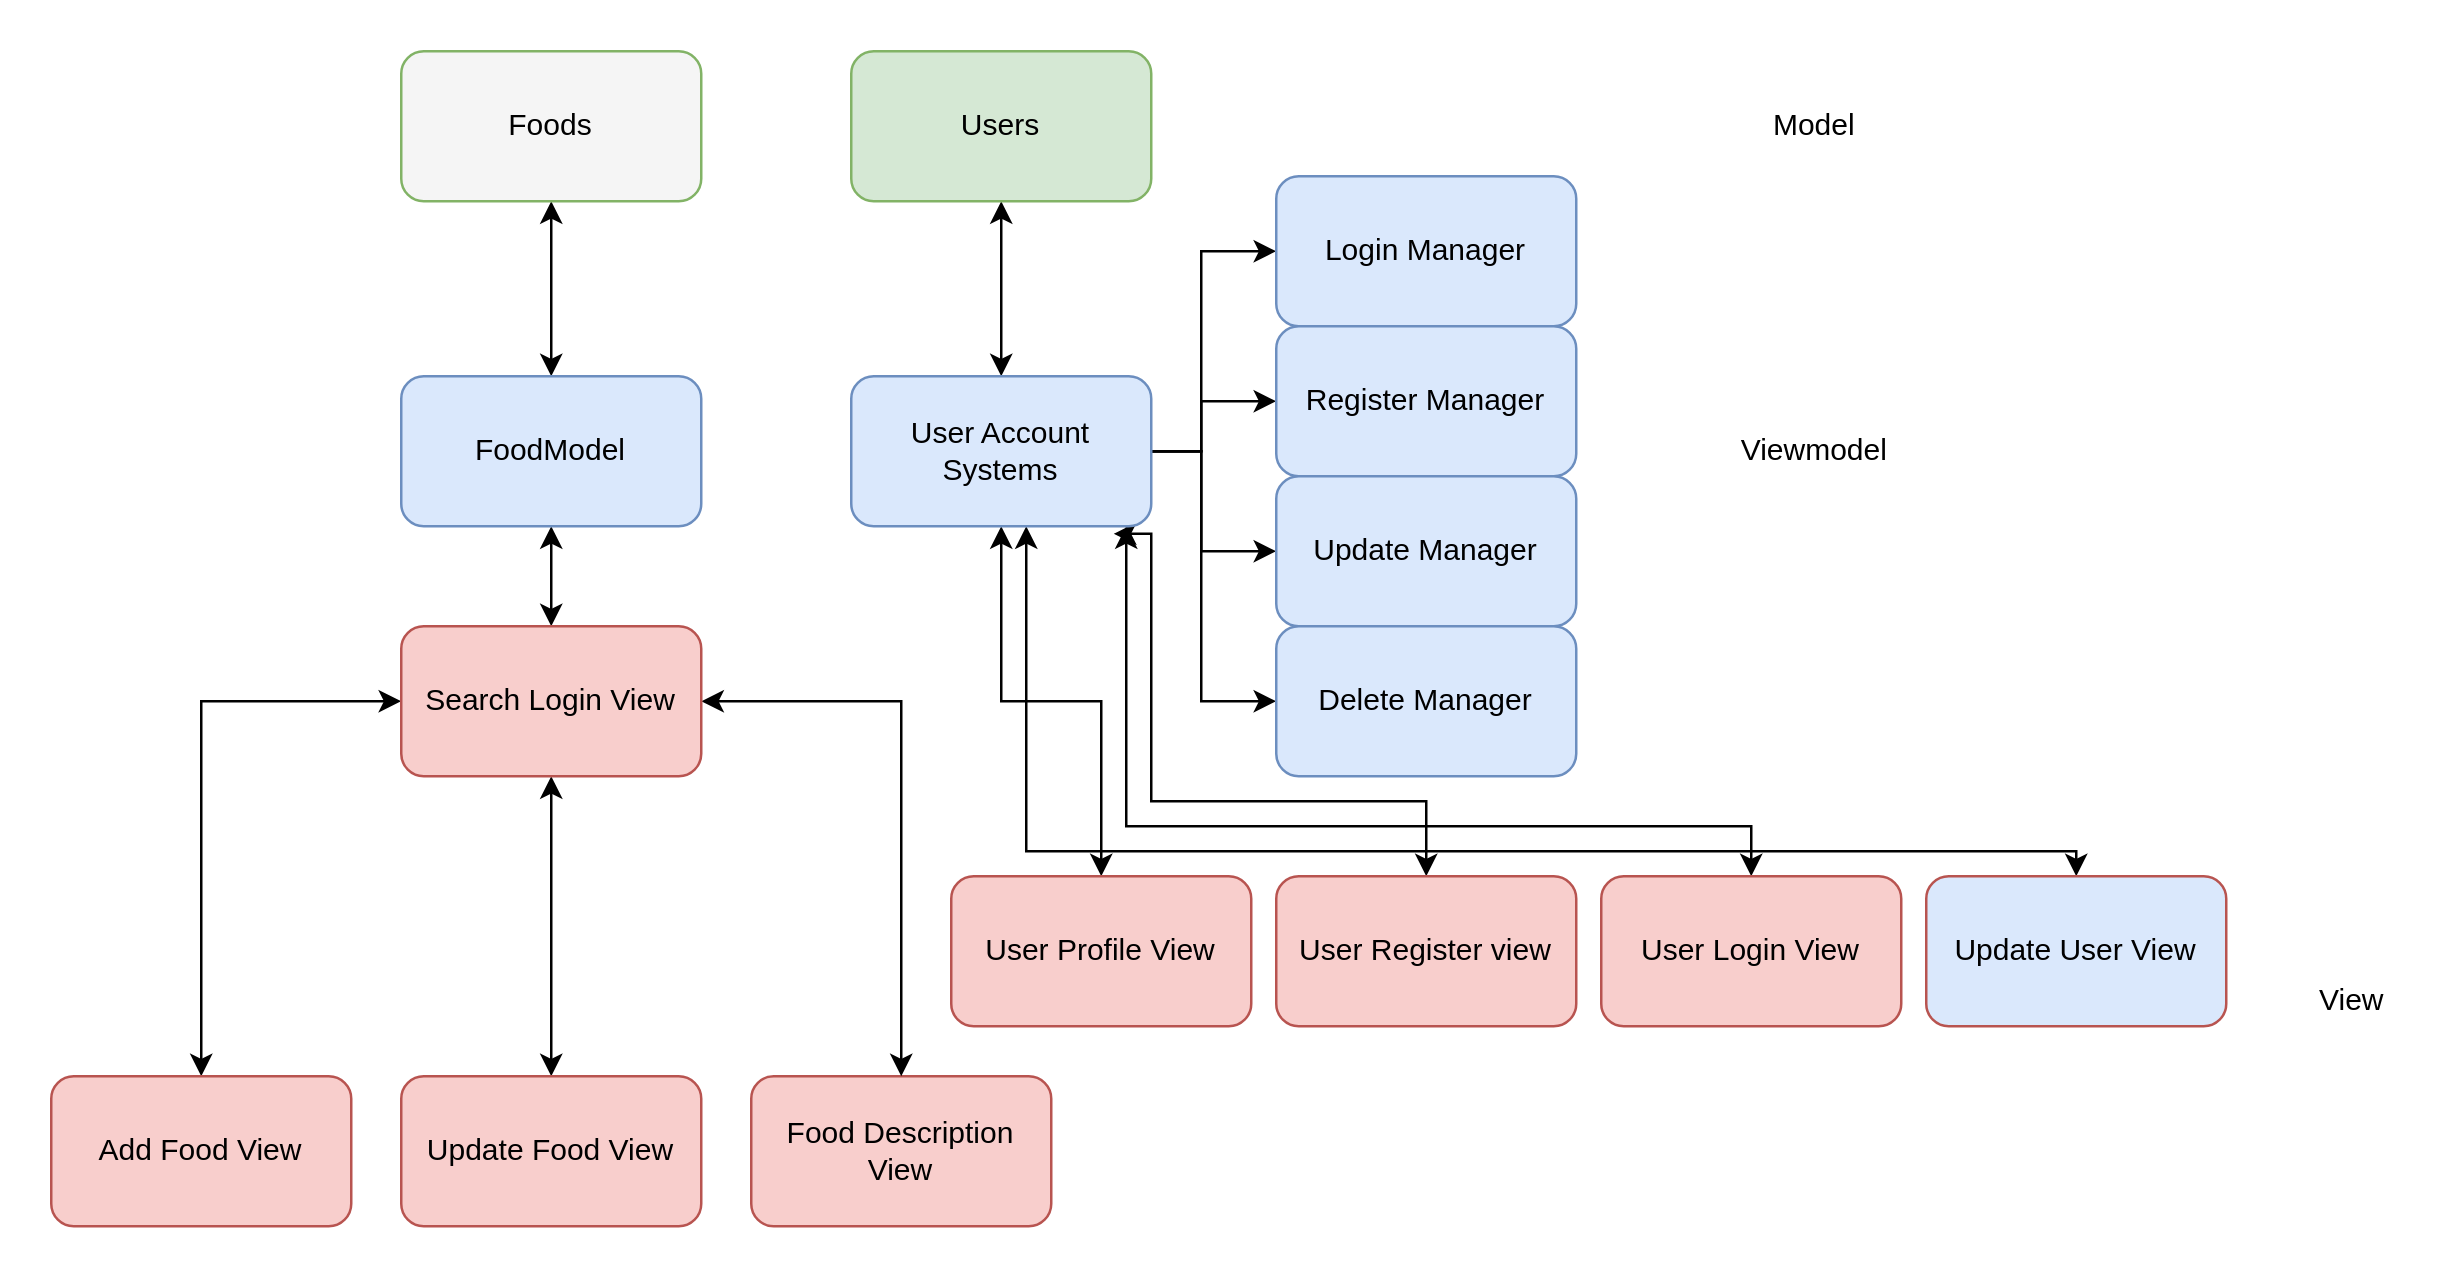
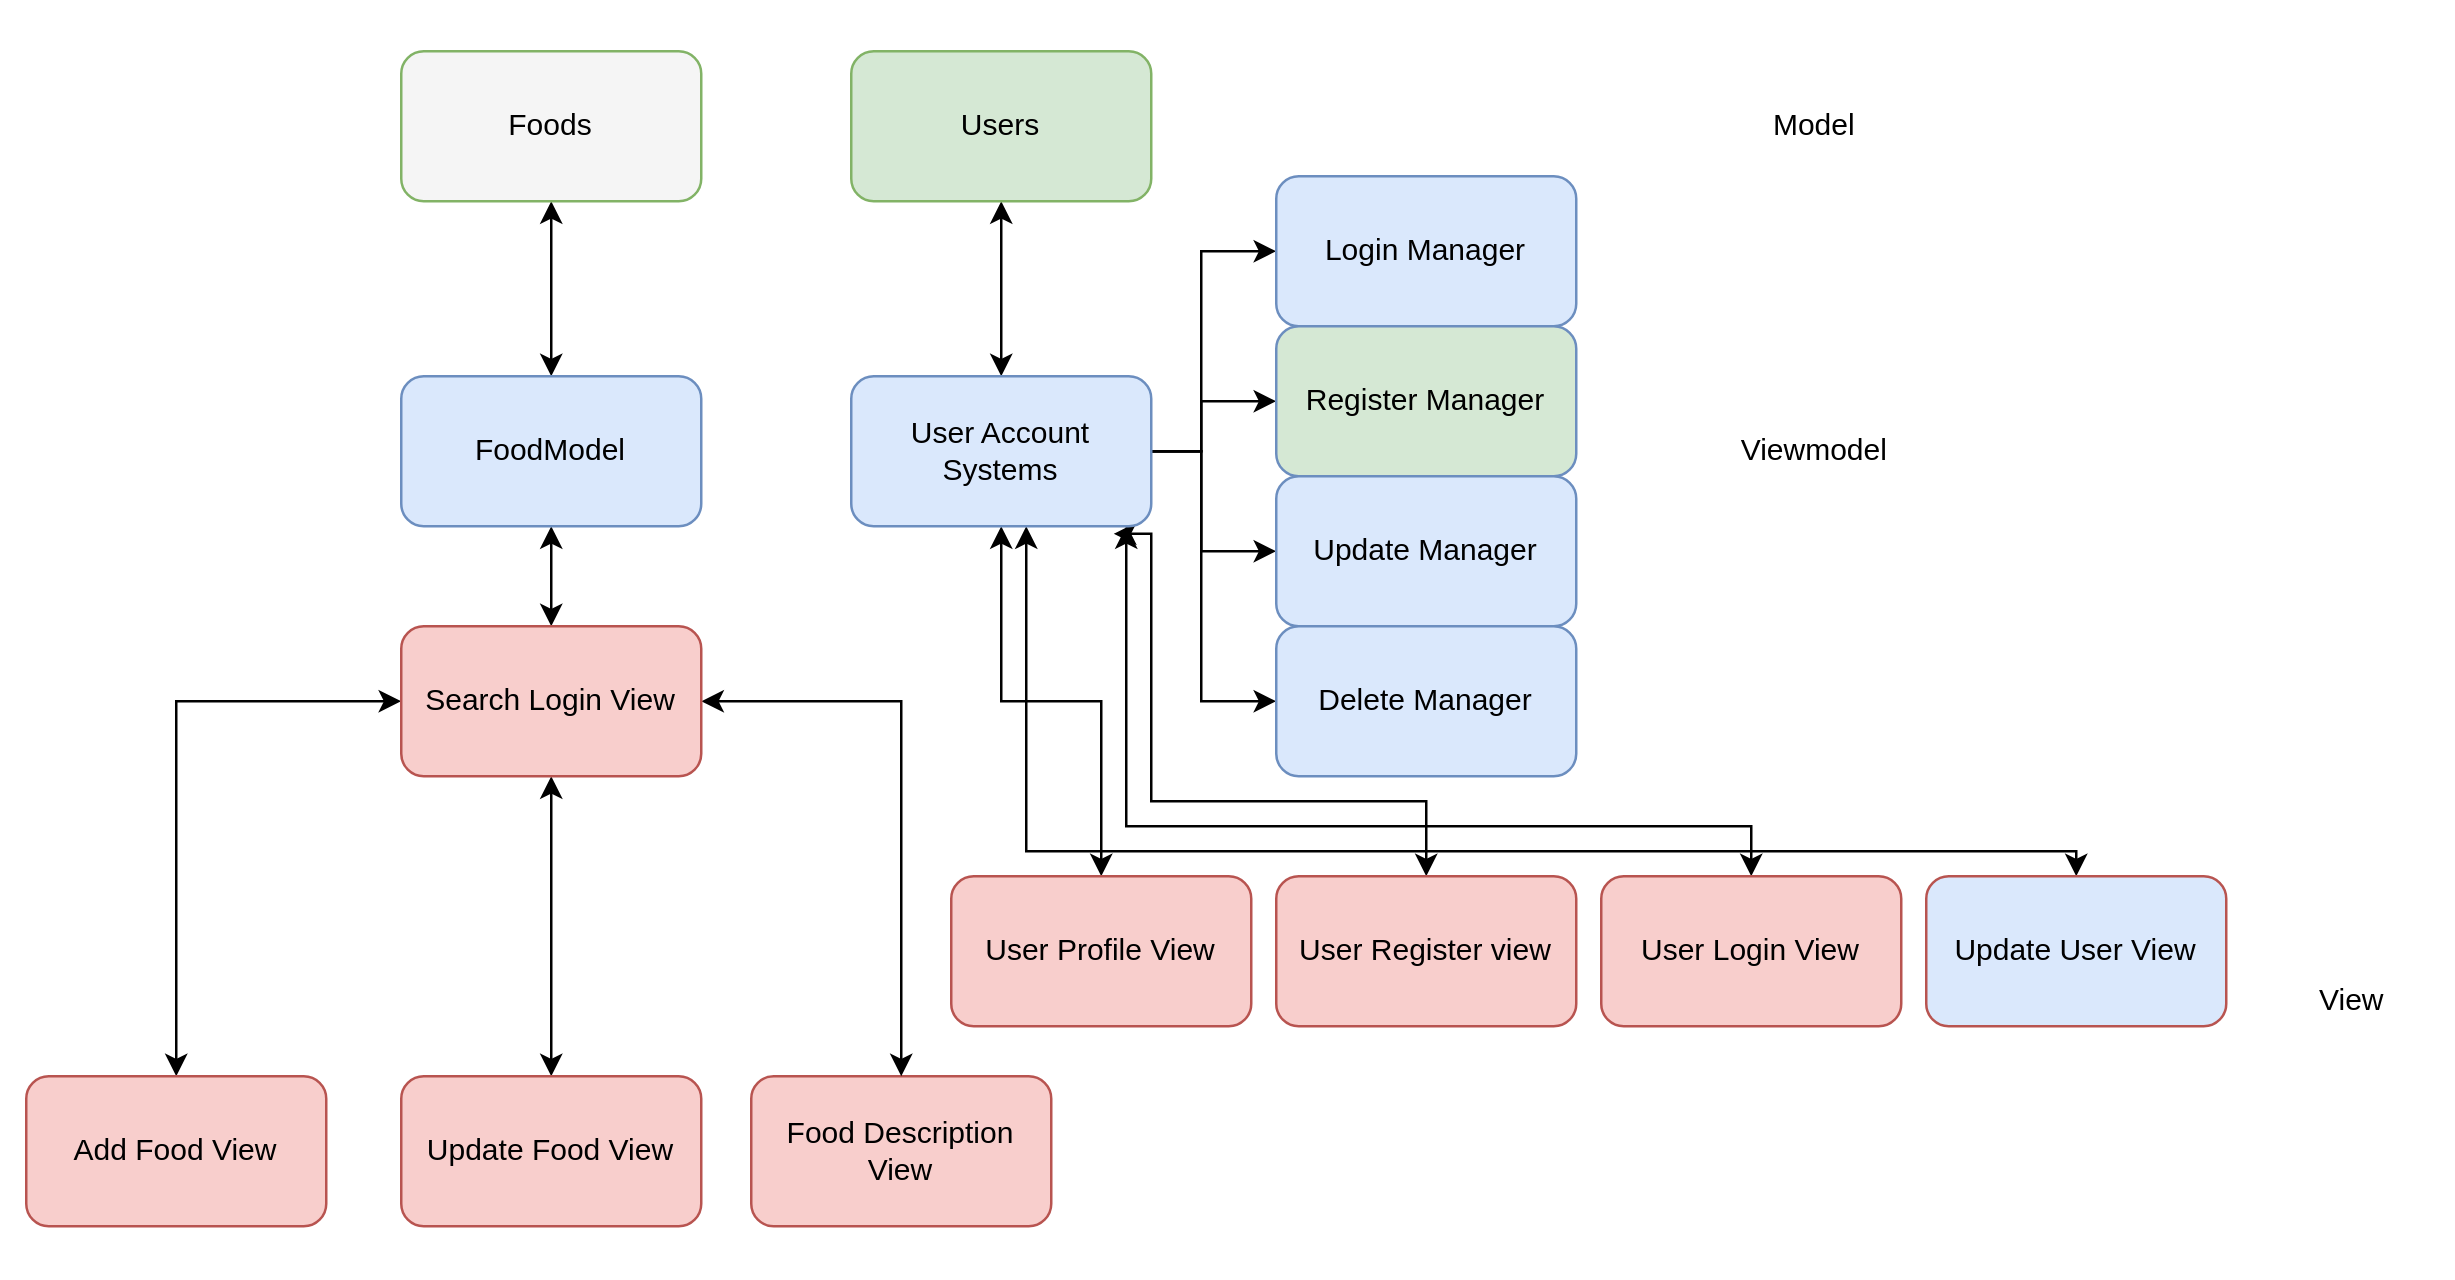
node "Register Manager": fillcolor #dae8fc -> #d5e8d4
node "Add Food View": moved (201, 1151) -> (176, 1151)
